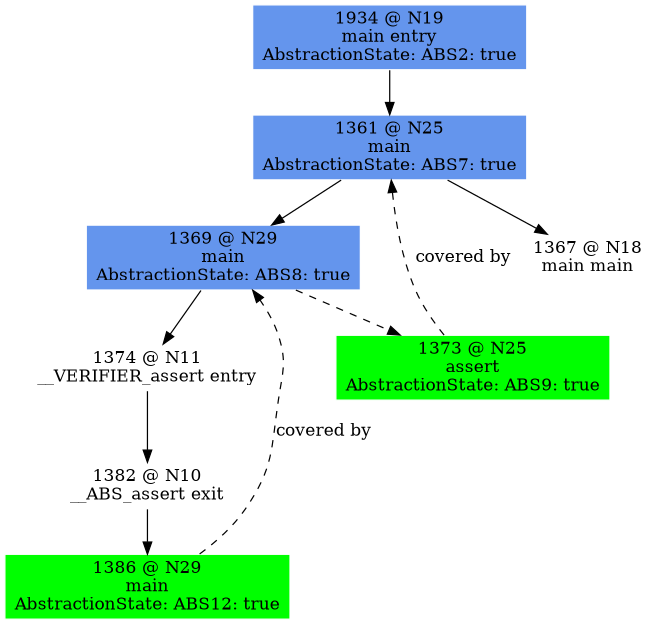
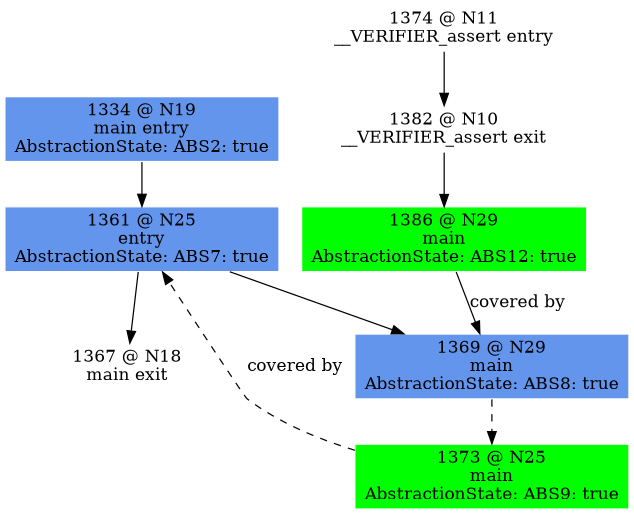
node "1934 @ N19 main entry AbstractionState: ABS2: true": label "1934 @ N19 main entry AbstractionState: ABS2: true" -> "1334 @ N19 main entry AbstractionState: ABS2: true"
node "1361 @ N25 main AbstractionState: ABS7: true": label "1361 @ N25 main AbstractionState: ABS7: true" -> "1361 @ N25 entry AbstractionState: ABS7: true"
node "1367 @ N18 main main": label "1367 @ N18 main main" -> "1367 @ N18 main exit"
edge "1369 @ N29 main AbstractionState: ABS8: true" -> "1374 @ N11 __VERIFIER_assert entry": removed
node "1373 @ N25 assert AbstractionState: ABS9: true": label "1373 @ N25 assert AbstractionState: ABS9: true" -> "1373 @ N25 main AbstractionState: ABS9: true"
edge "1386 @ N29 main AbstractionState: ABS12: true" -> "1369 @ N29 main AbstractionState: ABS8: true": style dashed -> solid
node "1382 @ N10 __ABS_assert exit": label "1382 @ N10 __ABS_assert exit" -> "1382 @ N10 __VERIFIER_assert exit"
